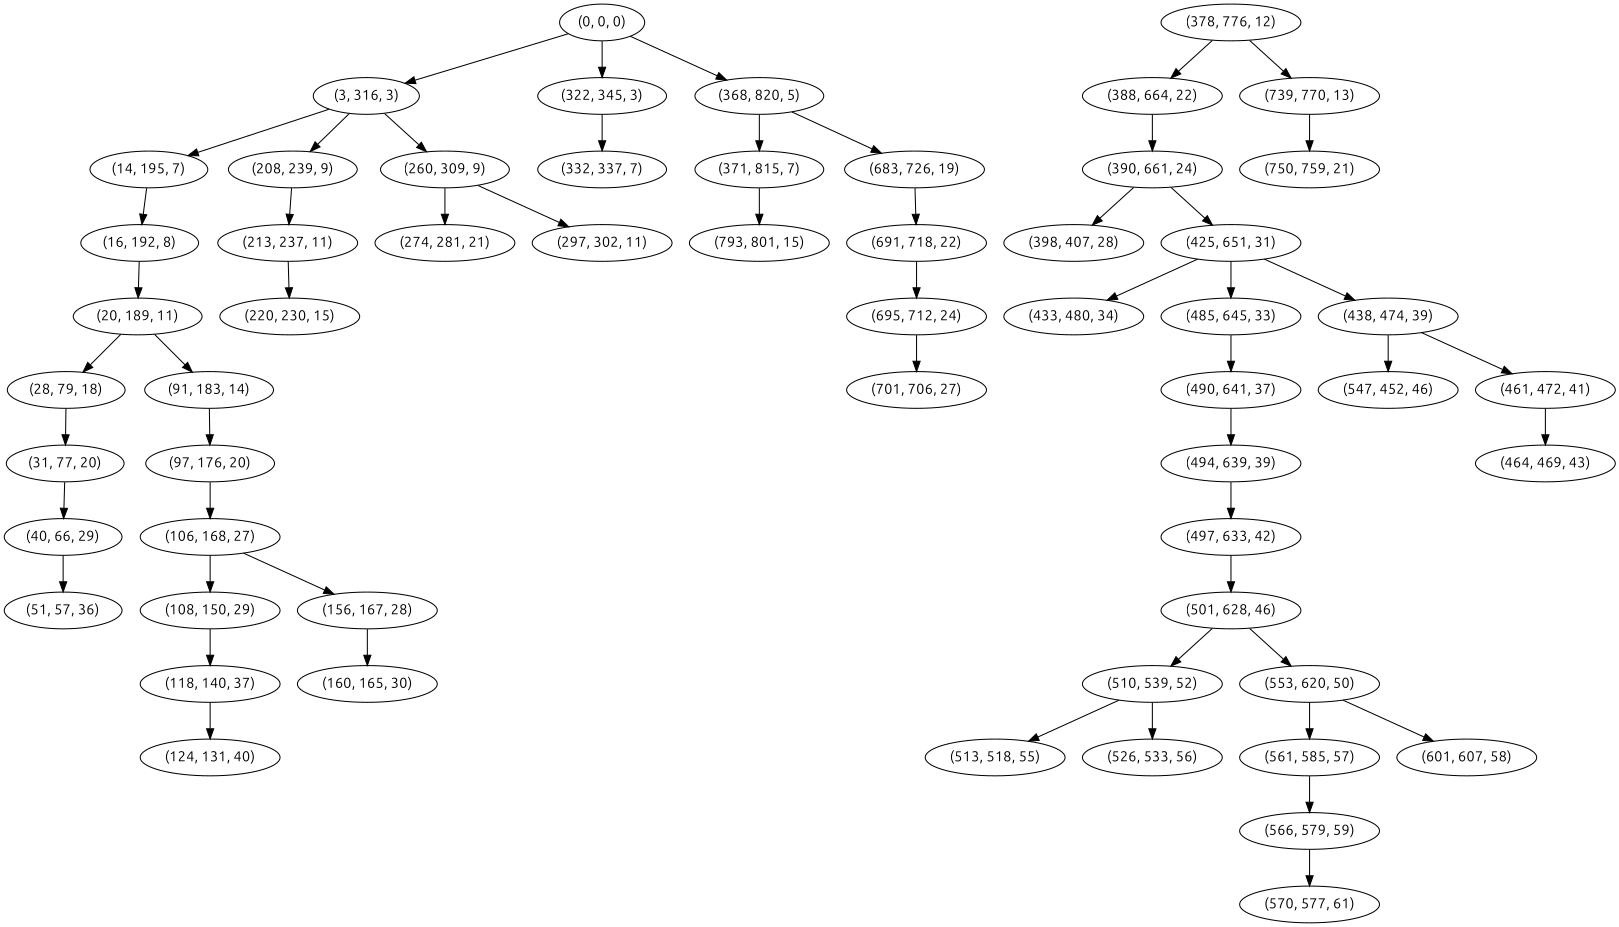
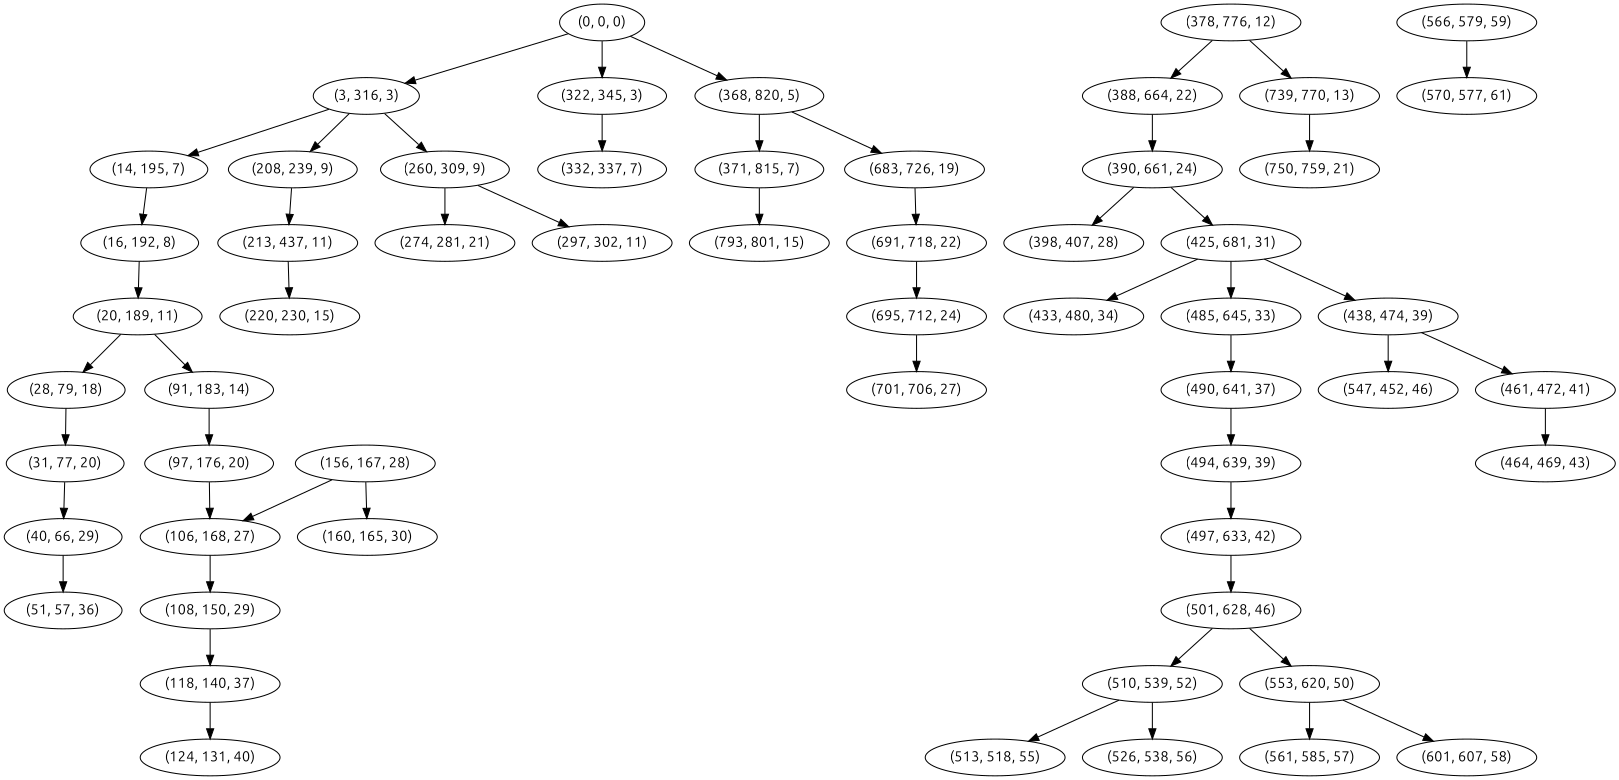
node "(213, 237, 11)": label "(213, 237, 11)" -> "(213, 437, 11)"
node "(425, 651, 31)": label "(425, 651, 31)" -> "(425, 681, 31)"
edge "(106, 168, 27)" -> "(156, 167, 28)": reversed
node "(526, 533, 56)": label "(526, 533, 56)" -> "(526, 538, 56)"
edge "(561, 585, 57)" -> "(566, 579, 59)": removed
